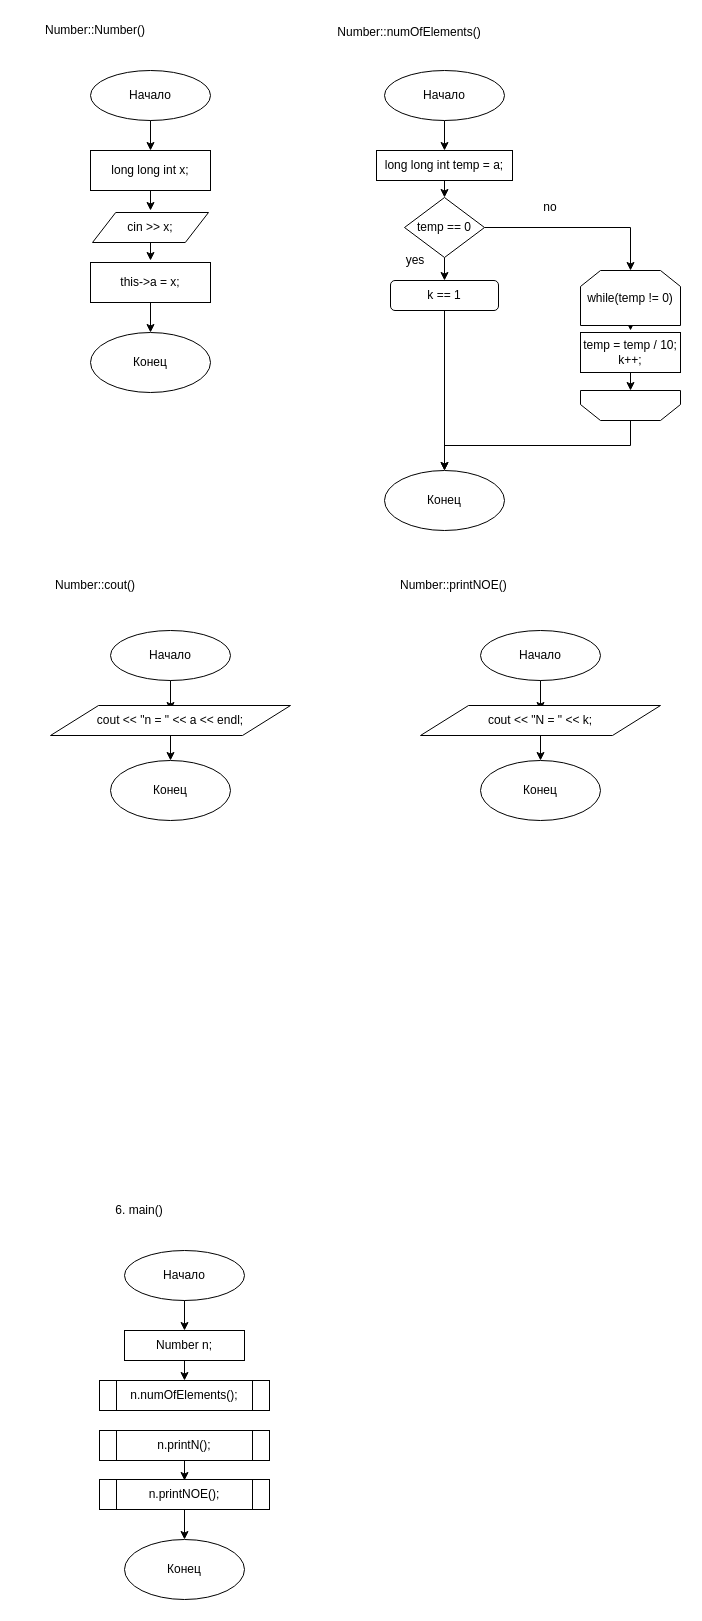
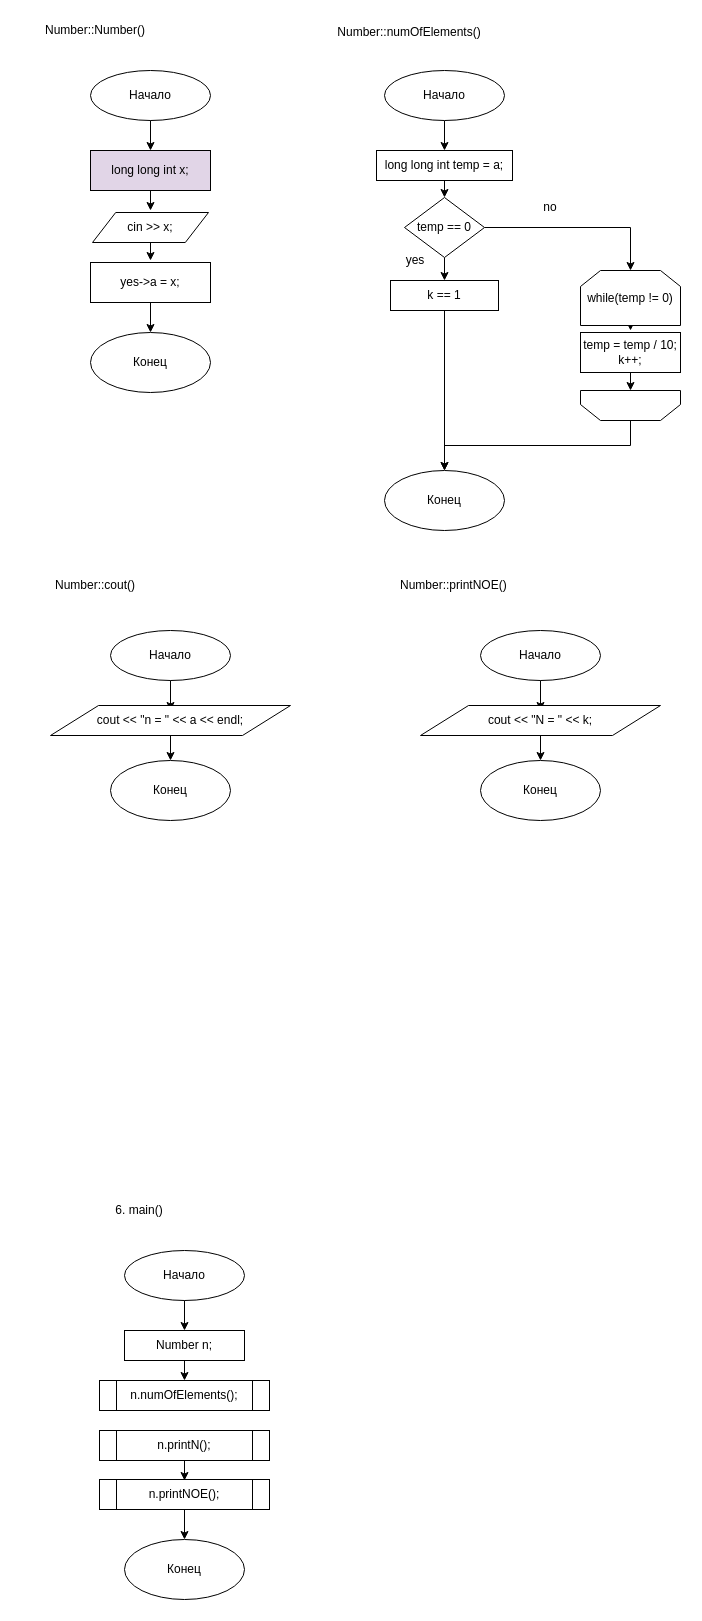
node "long long int x;": fillcolor #ffffff -> #e1d5e7
node "this->a = x;": label "this->a = x;" -> "yes->a = x;"
node "k == 1": shape rounded rectangle -> rectangle
